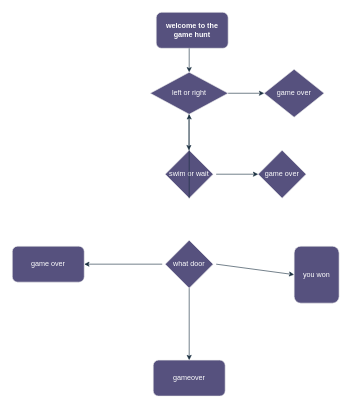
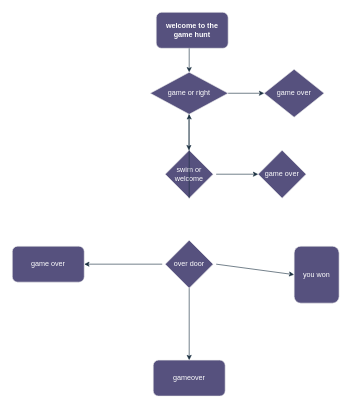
node "left or right": label "left or right" -> "game or right"
node "swim or wait": label "swim or wait" -> "swim or welcome"
node "what door": label "what door" -> "over door"
